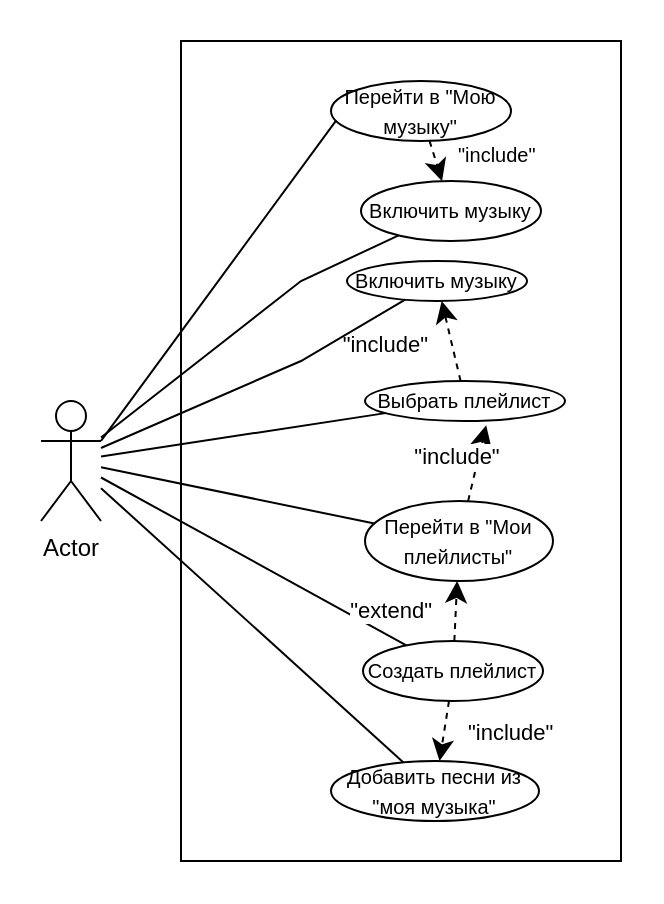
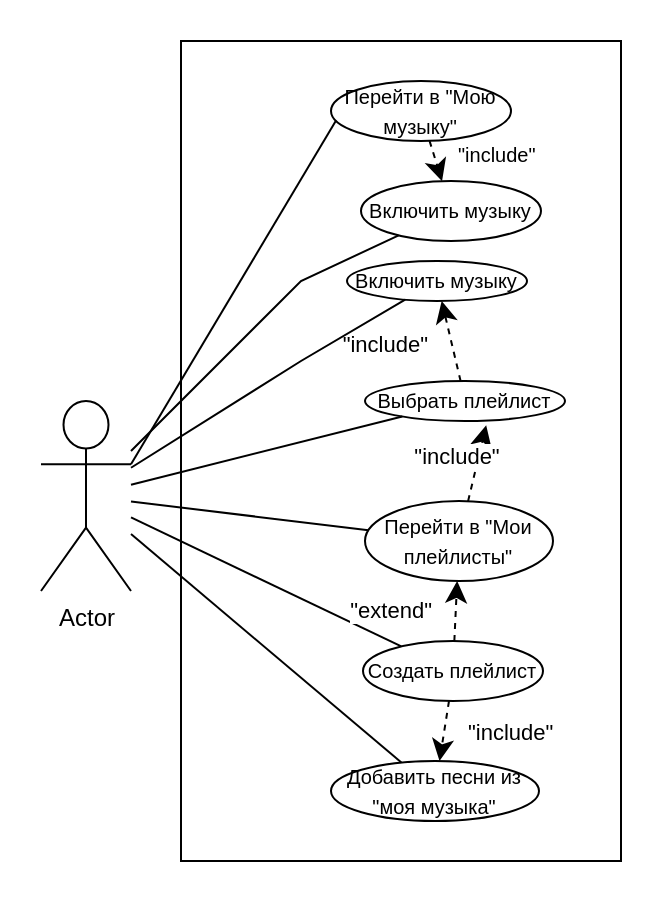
node "Actor": size 60x120 -> 90x190
